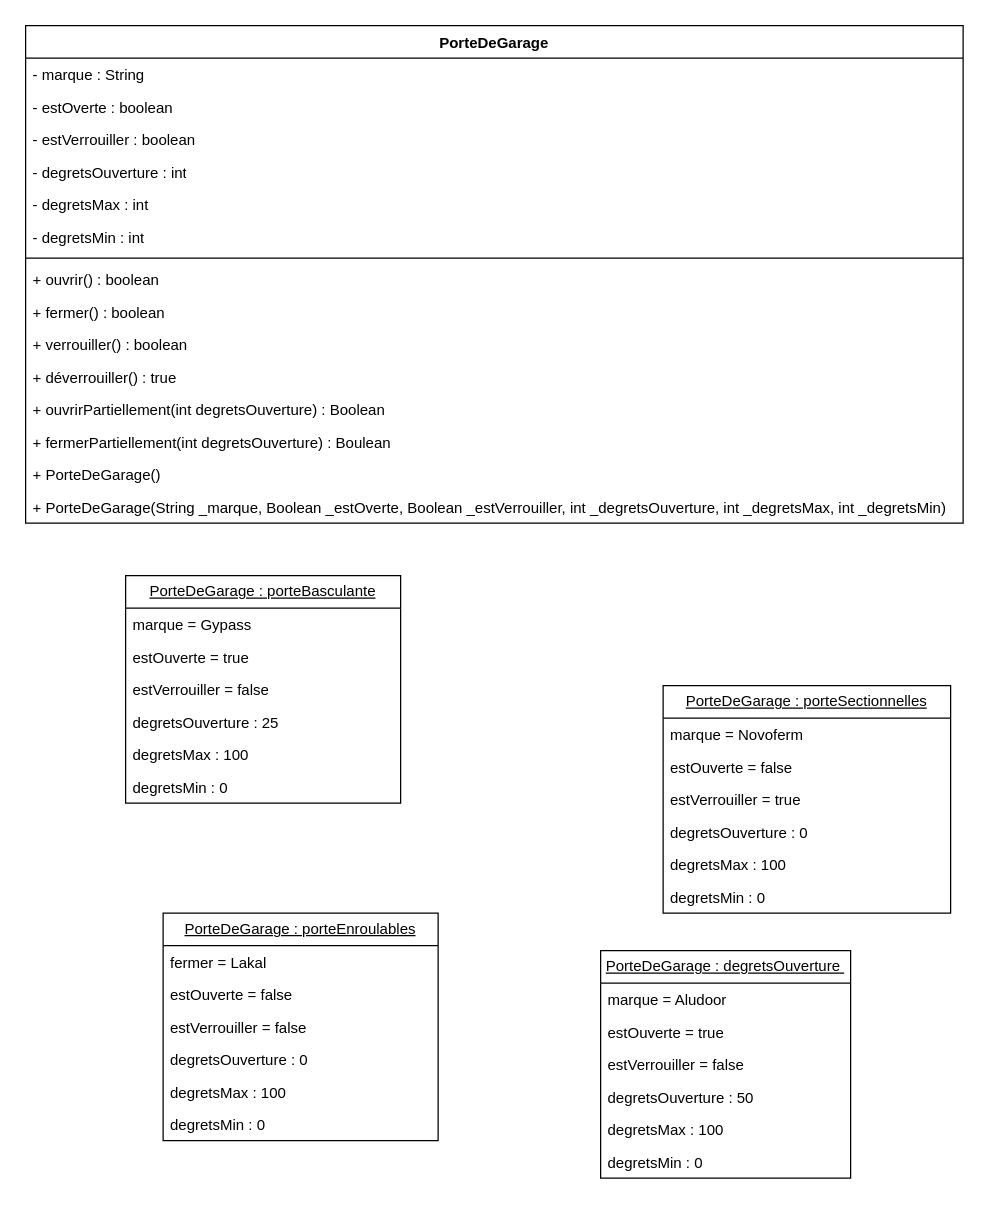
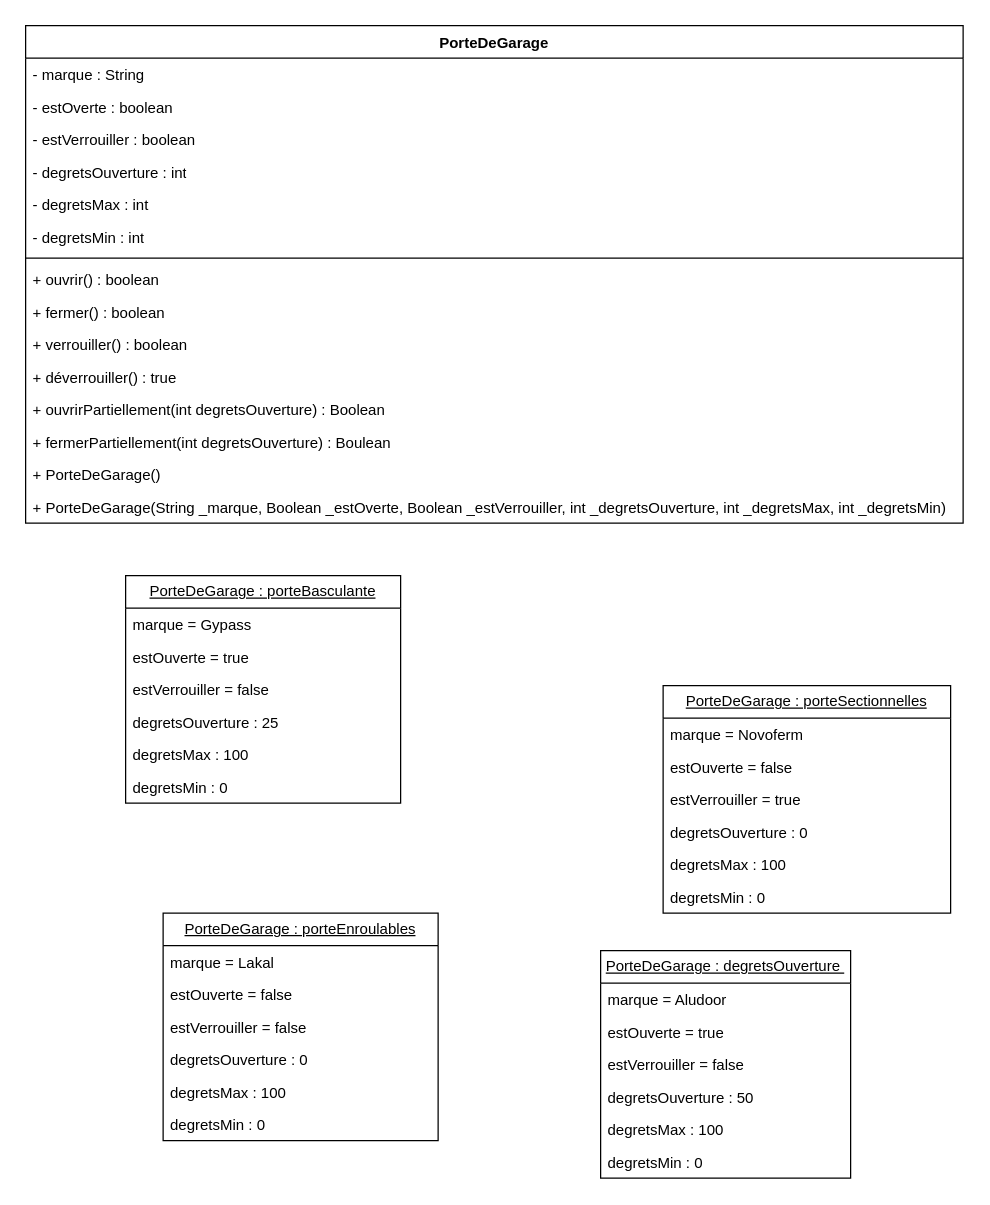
node "fermer = Lakal": label "fermer = Lakal" -> "marque = Lakal"
